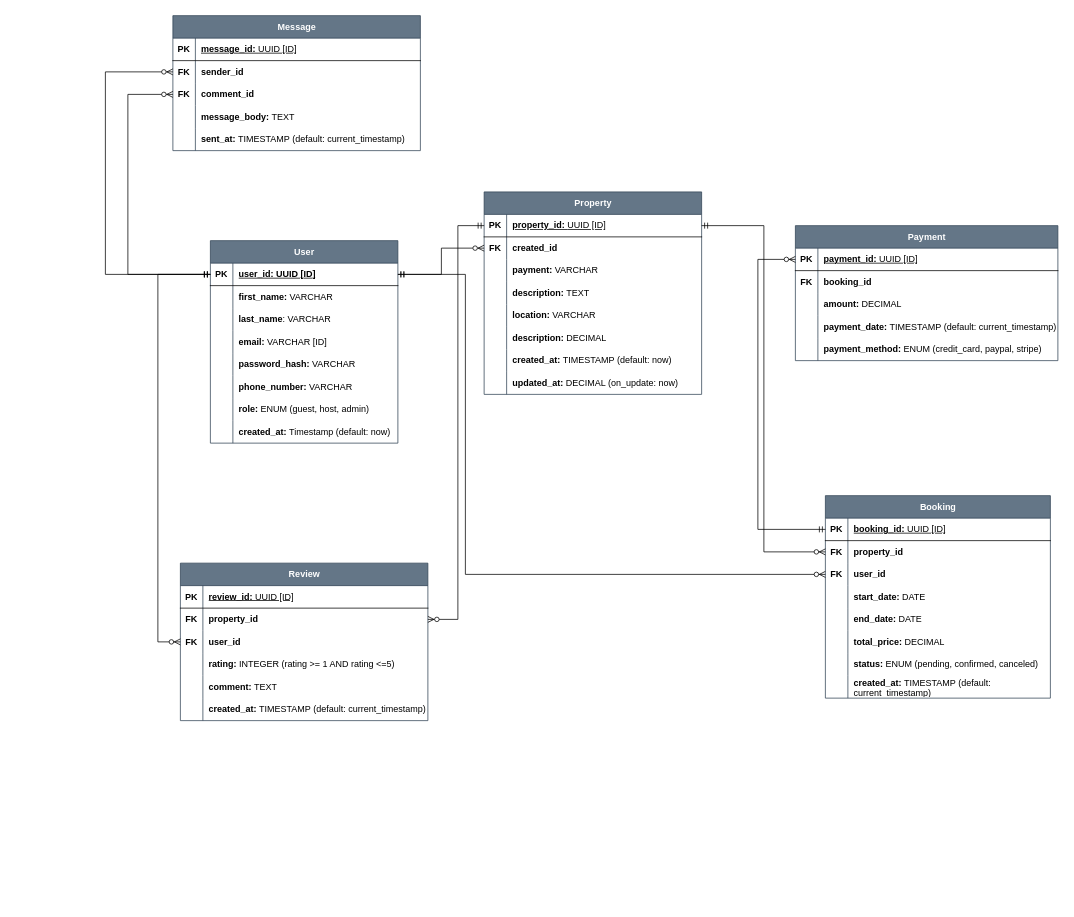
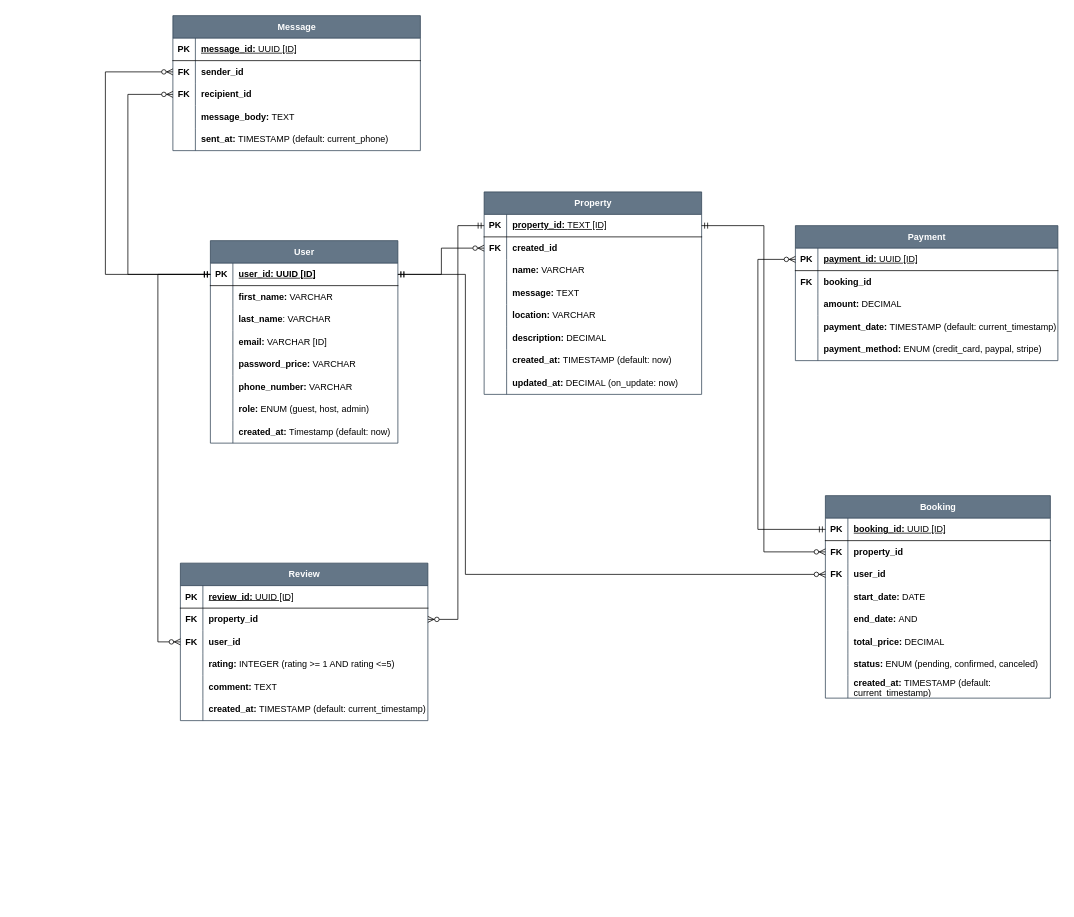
node "comment_id": label "comment_id" -> "recipient_id"
node "sent_at: TIMESTAMP (default: current_timestamp)": label "sent_at: TIMESTAMP (default: current_timestamp)" -> "sent_at: TIMESTAMP (default: current_phone)"
node "property_id: UUID [ID]": label "property_id: UUID [ID]" -> "property_id: TEXT [ID]"
node "payment: VARCHAR": label "payment: VARCHAR" -> "name: VARCHAR"
node "description: TEXT": label "description: TEXT" -> "message: TEXT"
node "password_hash: VARCHAR": label "password_hash: VARCHAR" -> "password_price: VARCHAR"
node "end_date: DATE": label "end_date: DATE" -> "end_date: AND"
